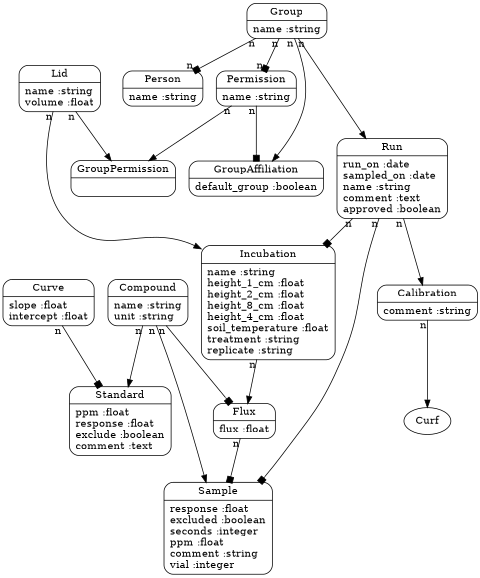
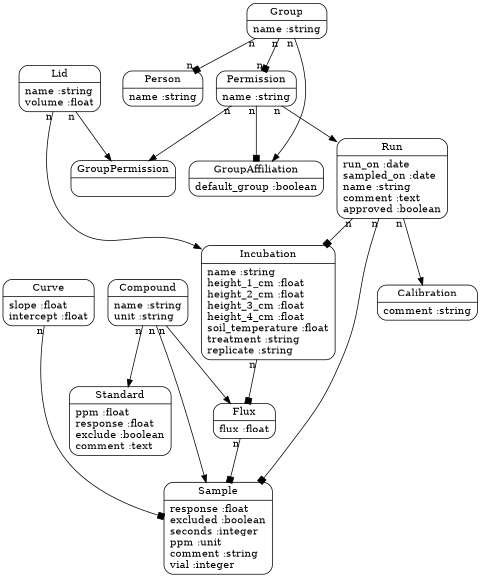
edge "Group" -> "Run": now "Permission" -> "Run"
node "Incubation": text "height_8_cm :float" -> "height_3_cm :float"
edge "Curve" -> "Standard": now "Curve" -> "Sample"
edge "Compound" -> "Flux": arrowhead box -> normal
edge "Incubation" -> "Flux": arrowhead normal -> box
node "Curf": removed
node "Sample": text "ppm :float" -> "ppm :unit"
